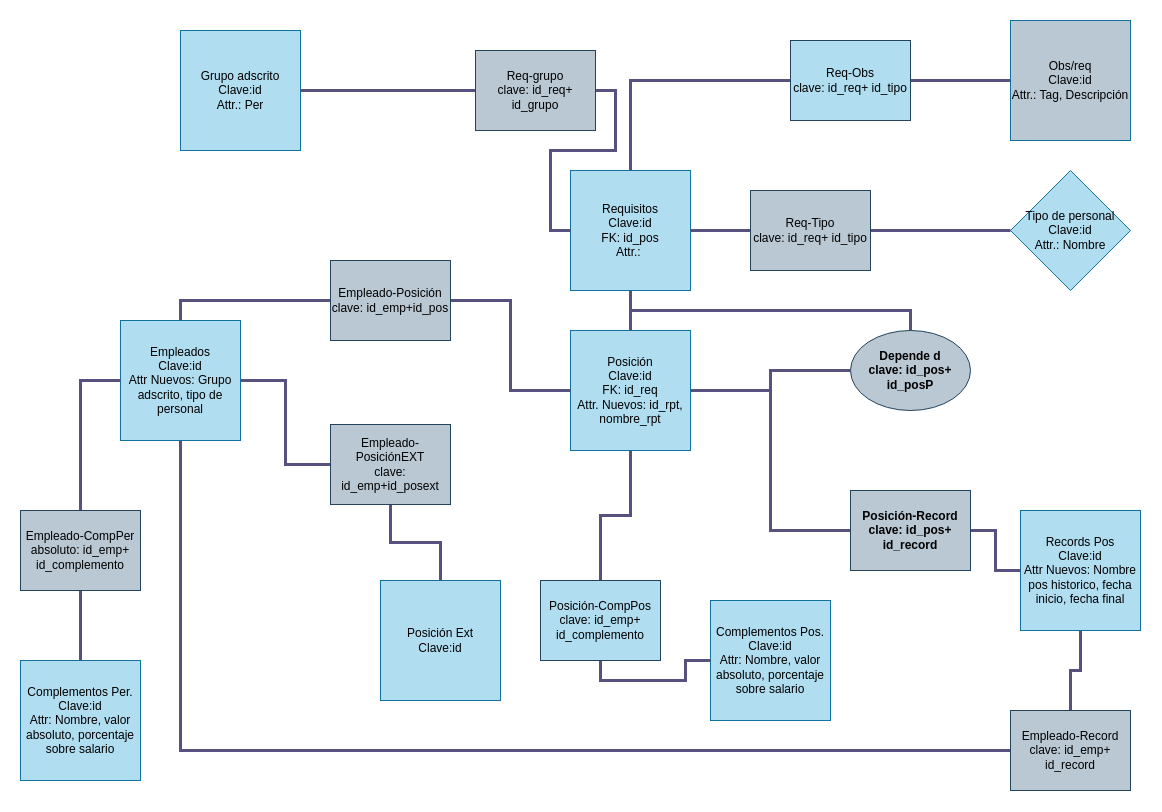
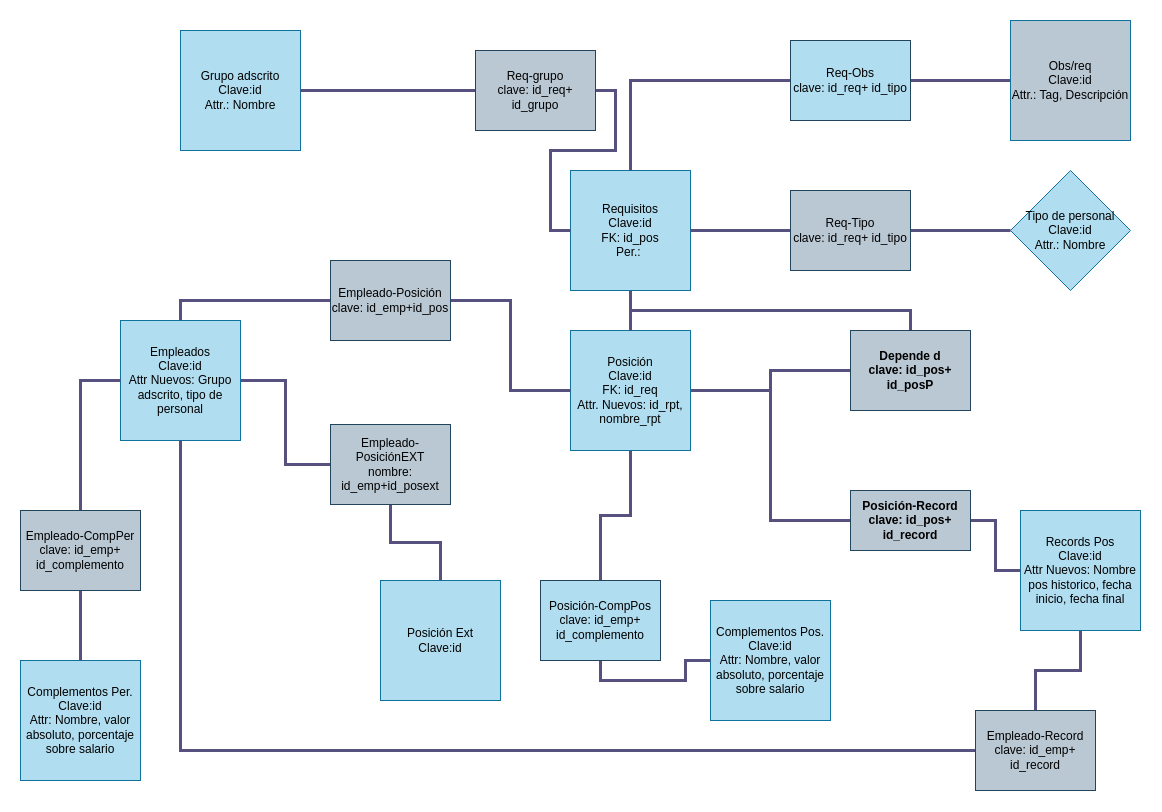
node "Grupo adscrito Clave:id Attr.: Per": label "Grupo adscrito Clave:id Attr.: Per" -> "Grupo adscrito Clave:id Attr.: Nombre"
node "Requisitos Clave:id FK: id_pos Attr.:": label "Requisitos Clave:id FK: id_pos Attr.:" -> "Requisitos Clave:id FK: id_pos Per.:"
node "Req-Tipo clave: id_req+ id_tipo": moved (811, 231) -> (851, 231)
node "Depende d clave: id_pos+ id_posP": shape ellipse -> rectangle
node "Empleado-PosiciónEXT clave: id_emp+id_posext": label "Empleado-PosiciónEXT clave: id_emp+id_posext" -> "Empleado-PosiciónEXT nombre: id_emp+id_posext"
node "Posición-Record clave: id_pos+ id_record": size 120x80 -> 120x60
node "Empleado-CompPer absoluto: id_emp+ id_complemento": label "Empleado-CompPer absoluto: id_emp+ id_complemento" -> "Empleado-CompPer clave: id_emp+ id_complemento"
node "Empleado-Record clave: id_emp+ id_record": moved (1071, 751) -> (1036, 751)
